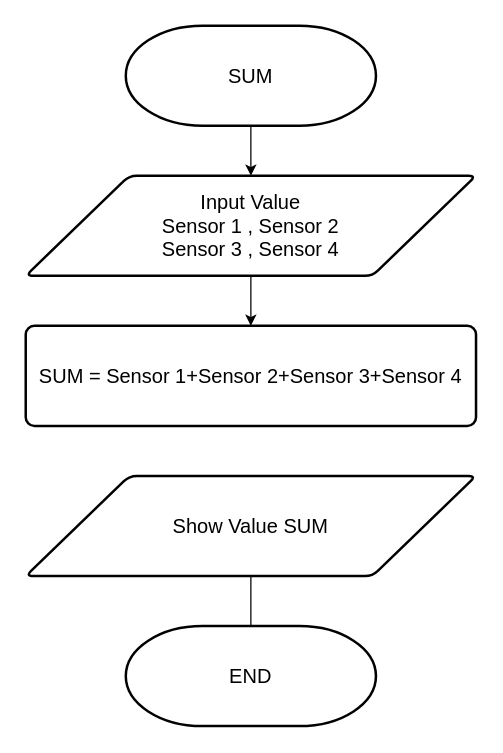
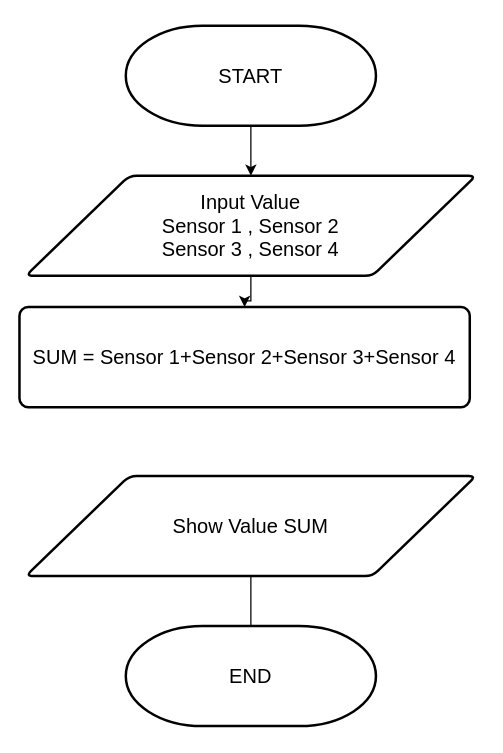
node "SUM": label "SUM" -> "START"
node "SUM = Sensor 1+Sensor 2+Sensor 3+Sensor 4": moved (251, 376) -> (244, 357)
